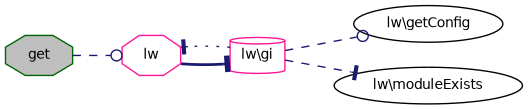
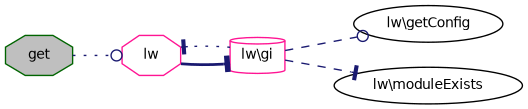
edge "get" -> "lw": style dashed -> dotted
